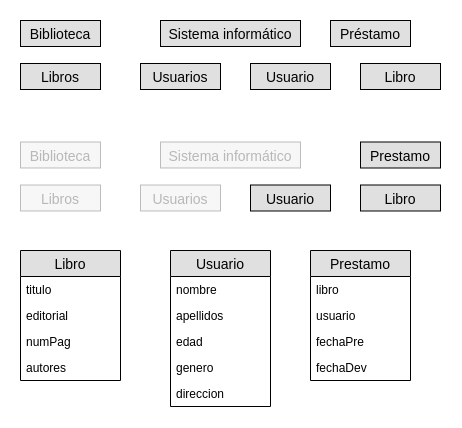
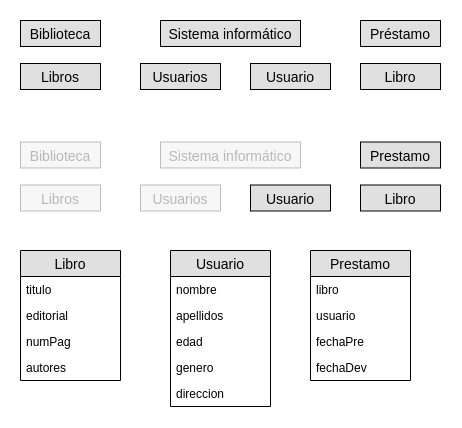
node "Préstamo": moved (371, 34) -> (401, 34)
